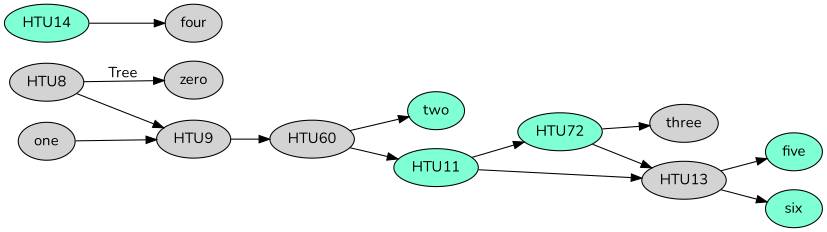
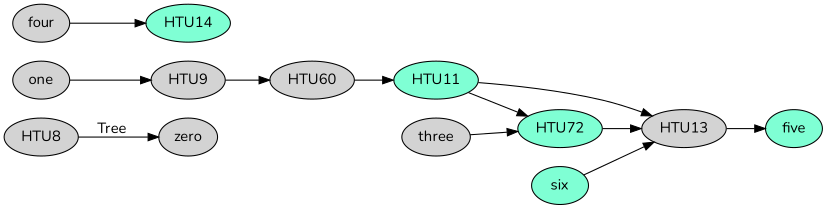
edge "HTU14" -> "four": reversed
edge "HTU8" -> "HTU9": removed
node "two": removed
edge "HTU72" -> "three": reversed
edge "HTU13" -> "six": reversed
